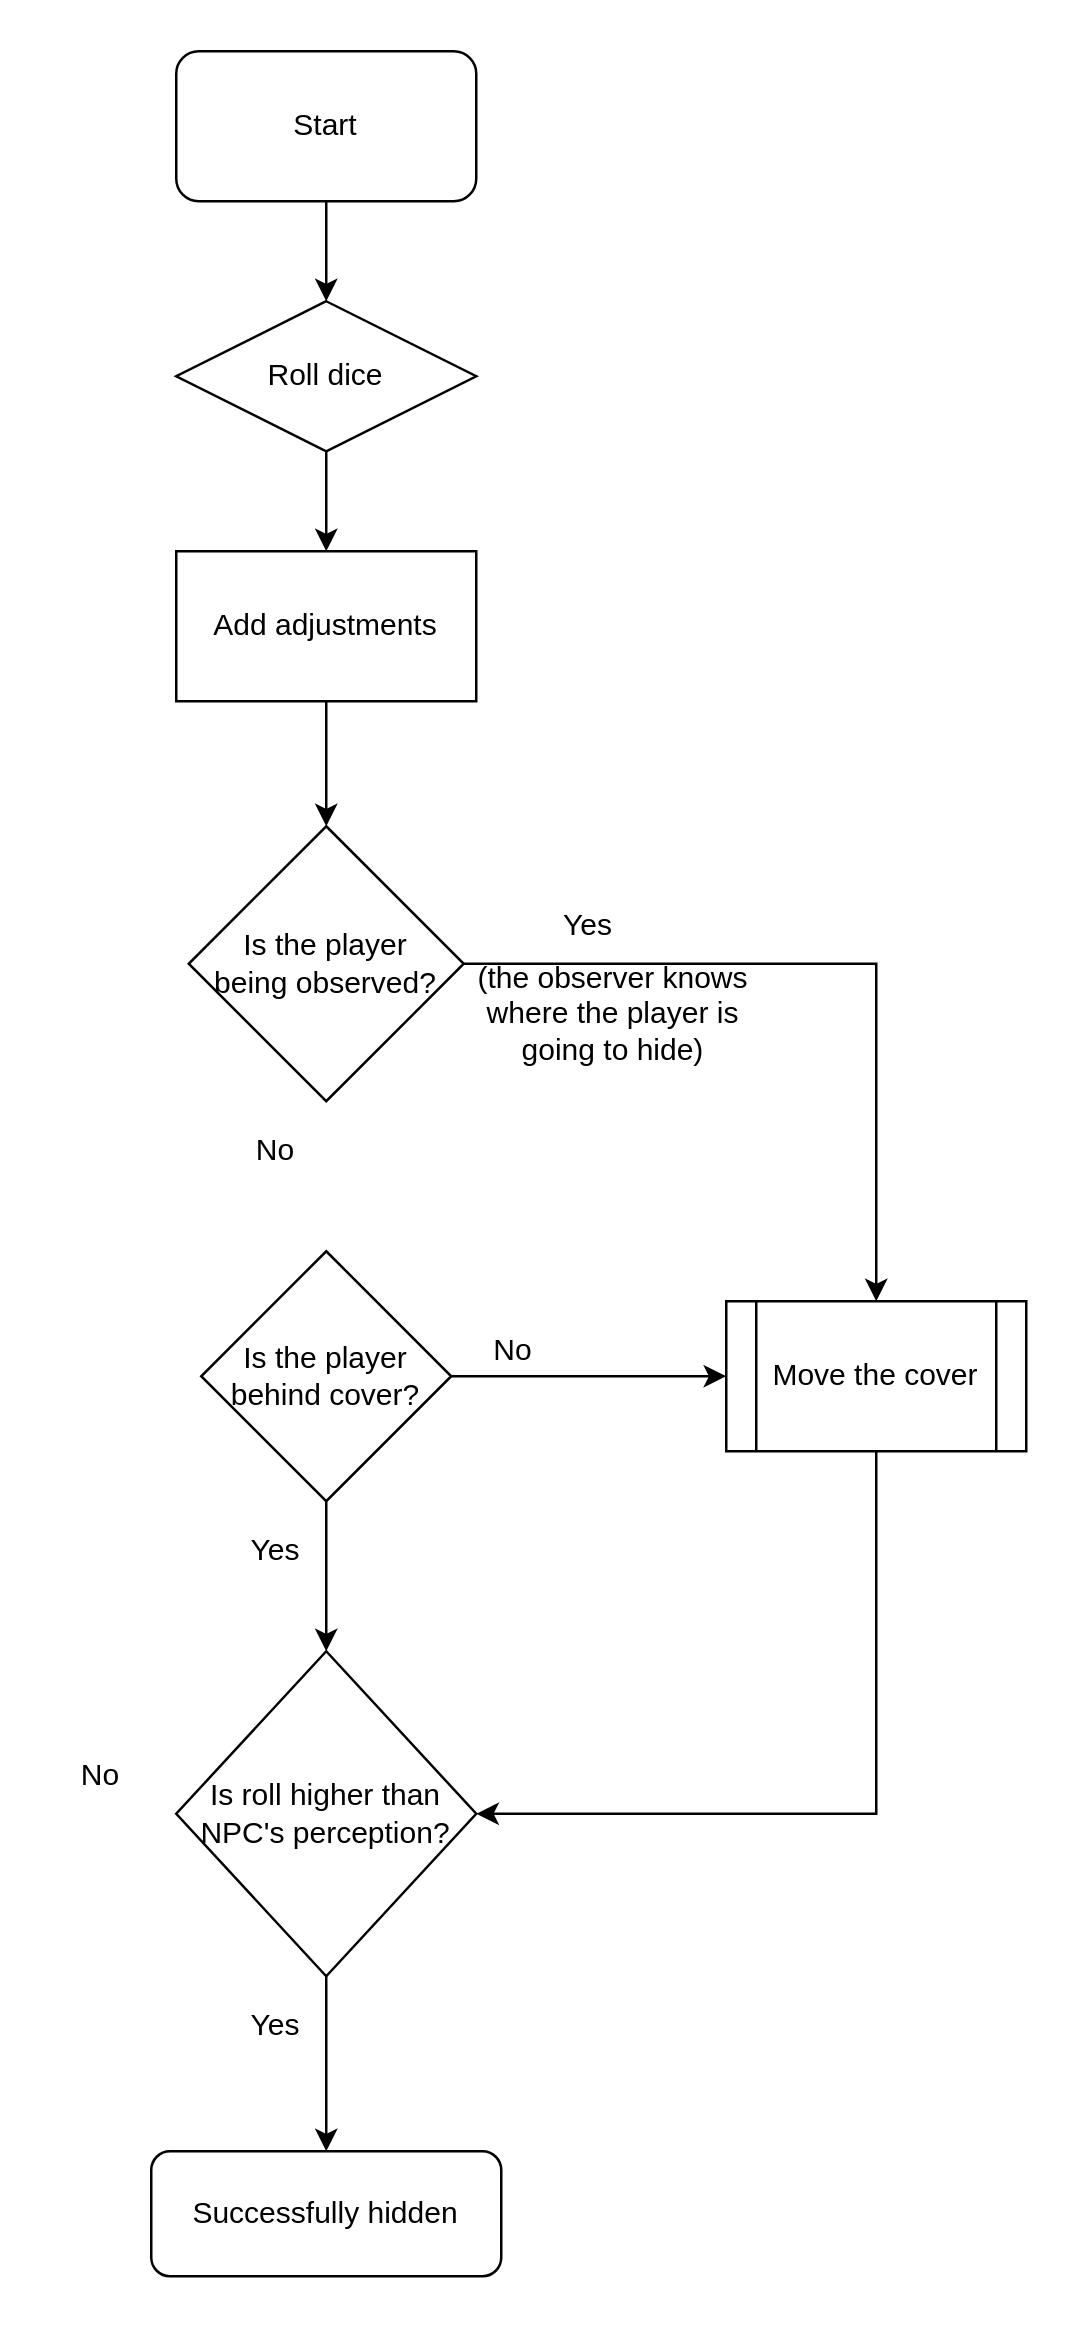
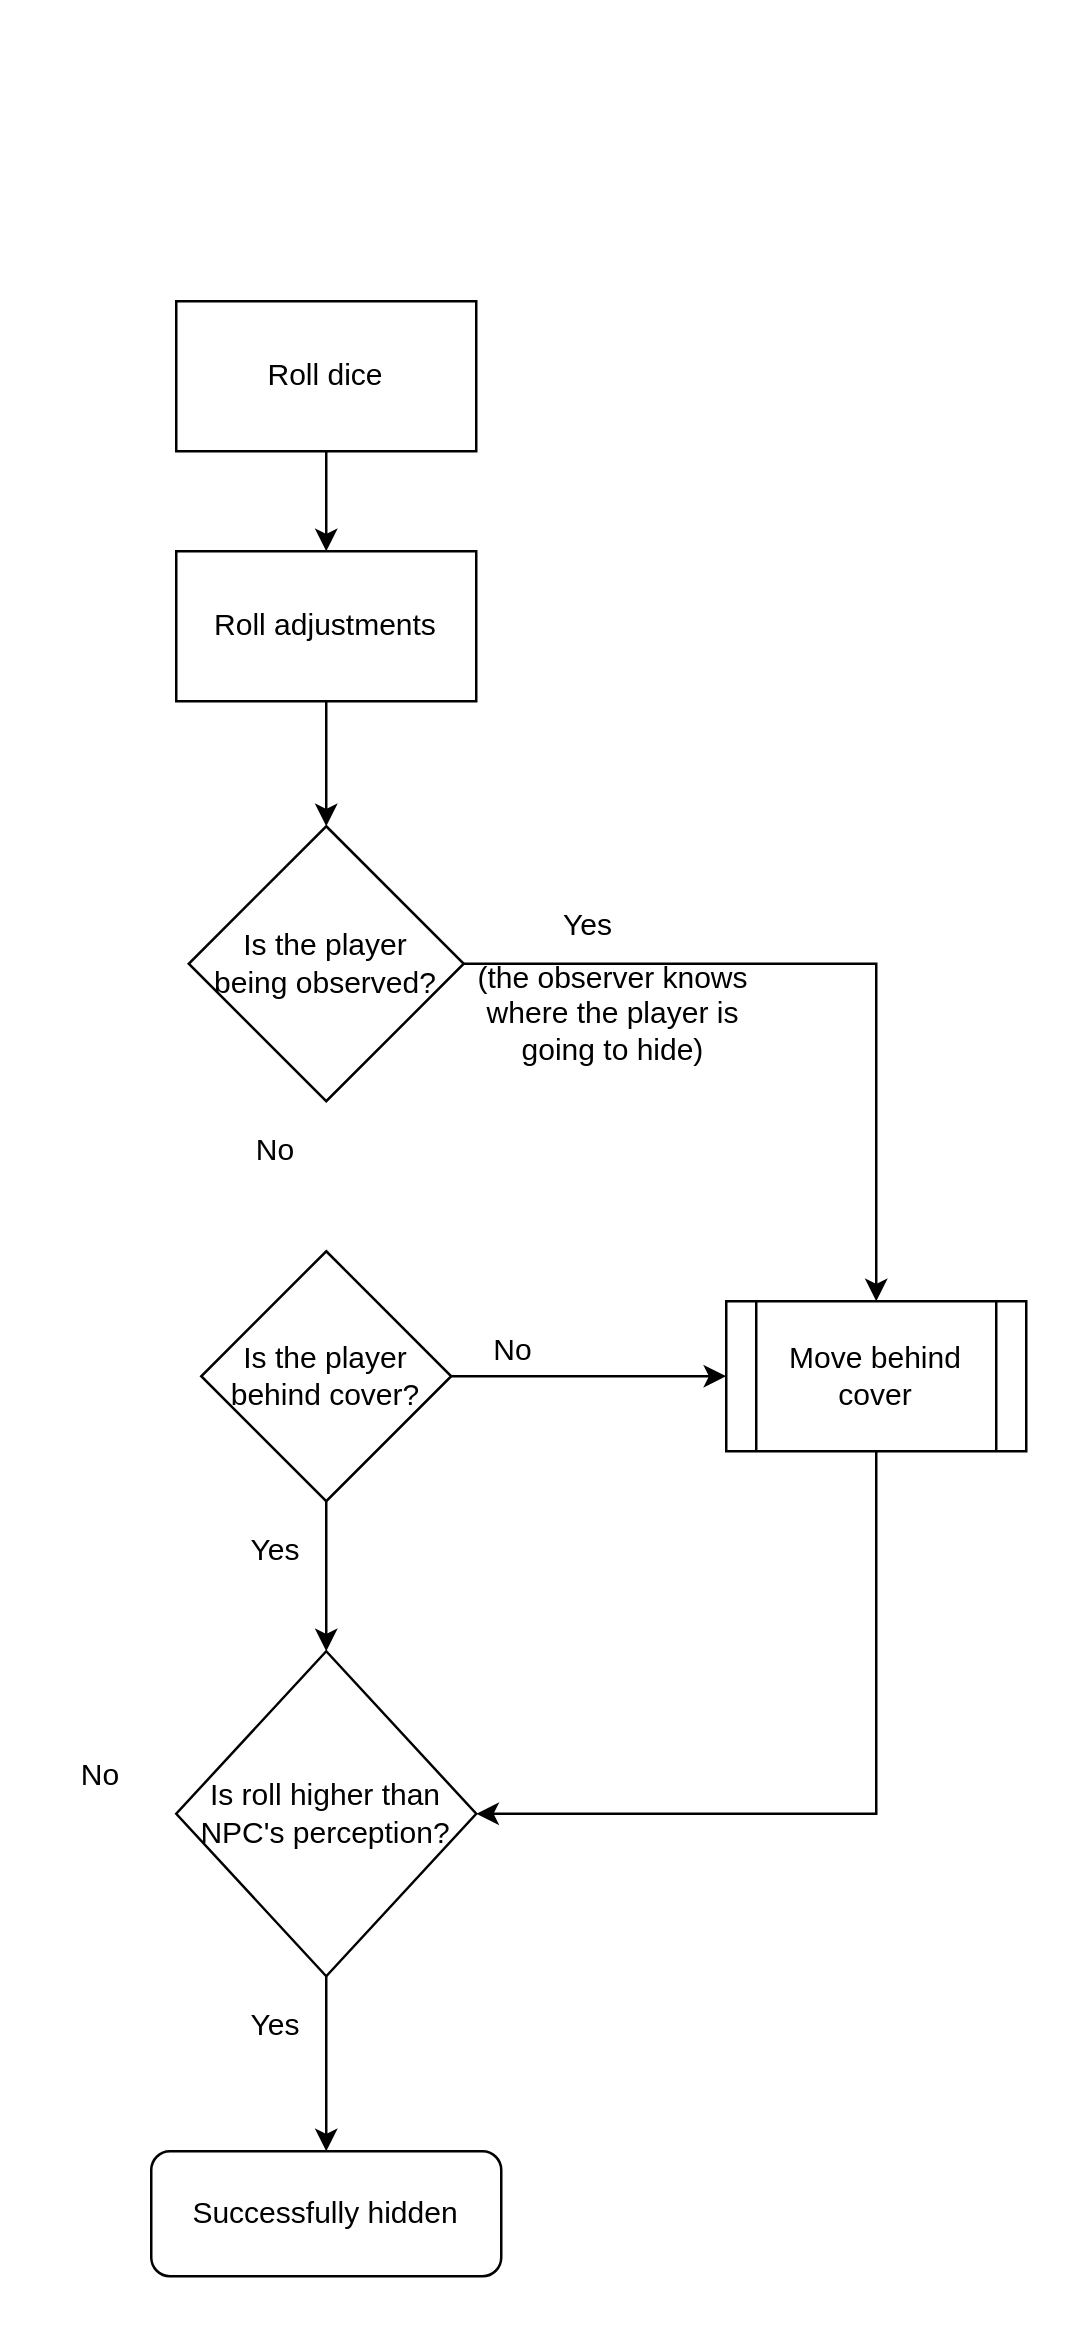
node "Start": removed
edge "Start" -> "Roll dice": removed
node "Roll dice": shape diamond -> rectangle
node "Add adjustments": label "Add adjustments" -> "Roll adjustments"
node "Move the cover": label "Move the cover" -> "Move behind cover"
